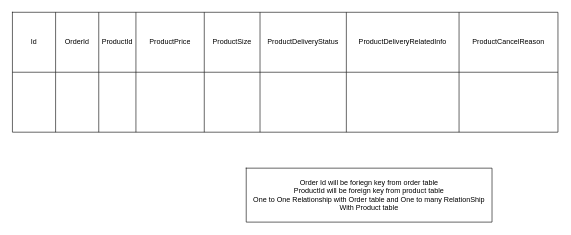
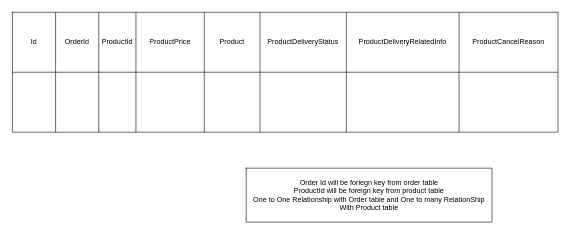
node "ProductSize": label "ProductSize" -> "Product"
